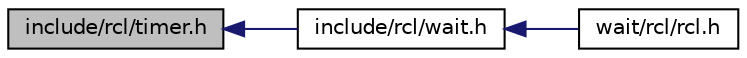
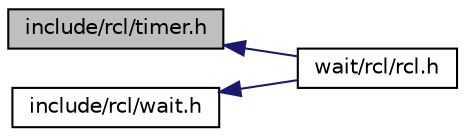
edge "include/rcl/wait.h" -> "include/rcl/timer.h": now "wait/rcl/rcl.h" -> "include/rcl/timer.h"
